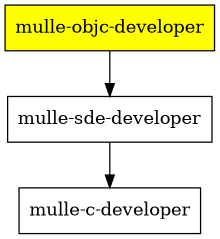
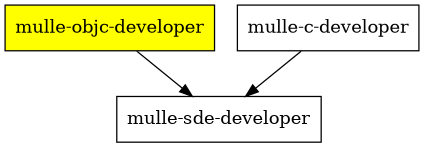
edge "mulle-sde-developer" -> "mulle-c-developer": reversed
